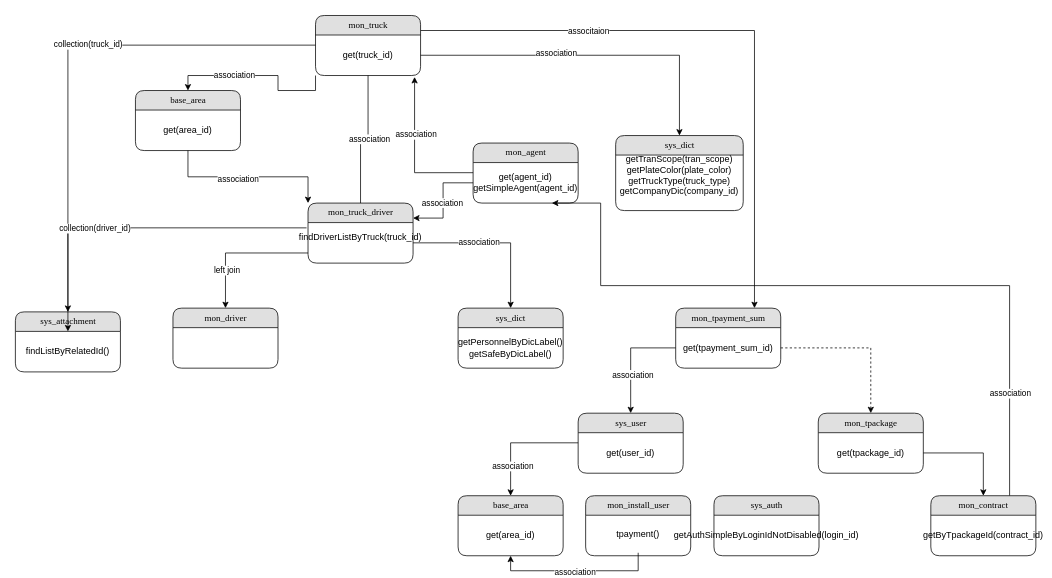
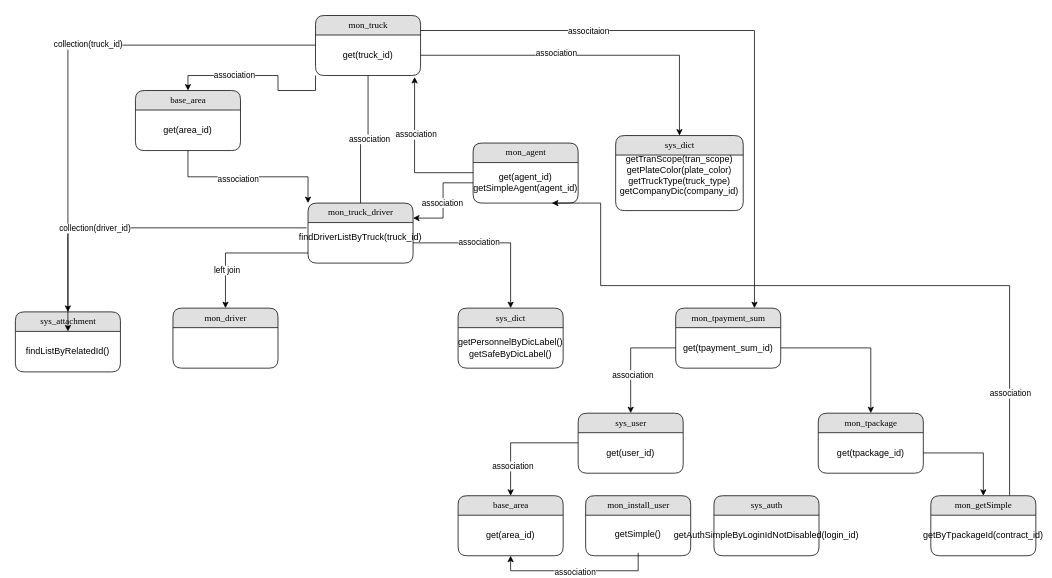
edge "get(tpayment_sum_id)" -> "mon_tpackage": style dashed -> solid
node "mon_contract": label "mon_contract" -> "mon_getSimple"
node "tpayment()": label "tpayment()" -> "getSimple()"
